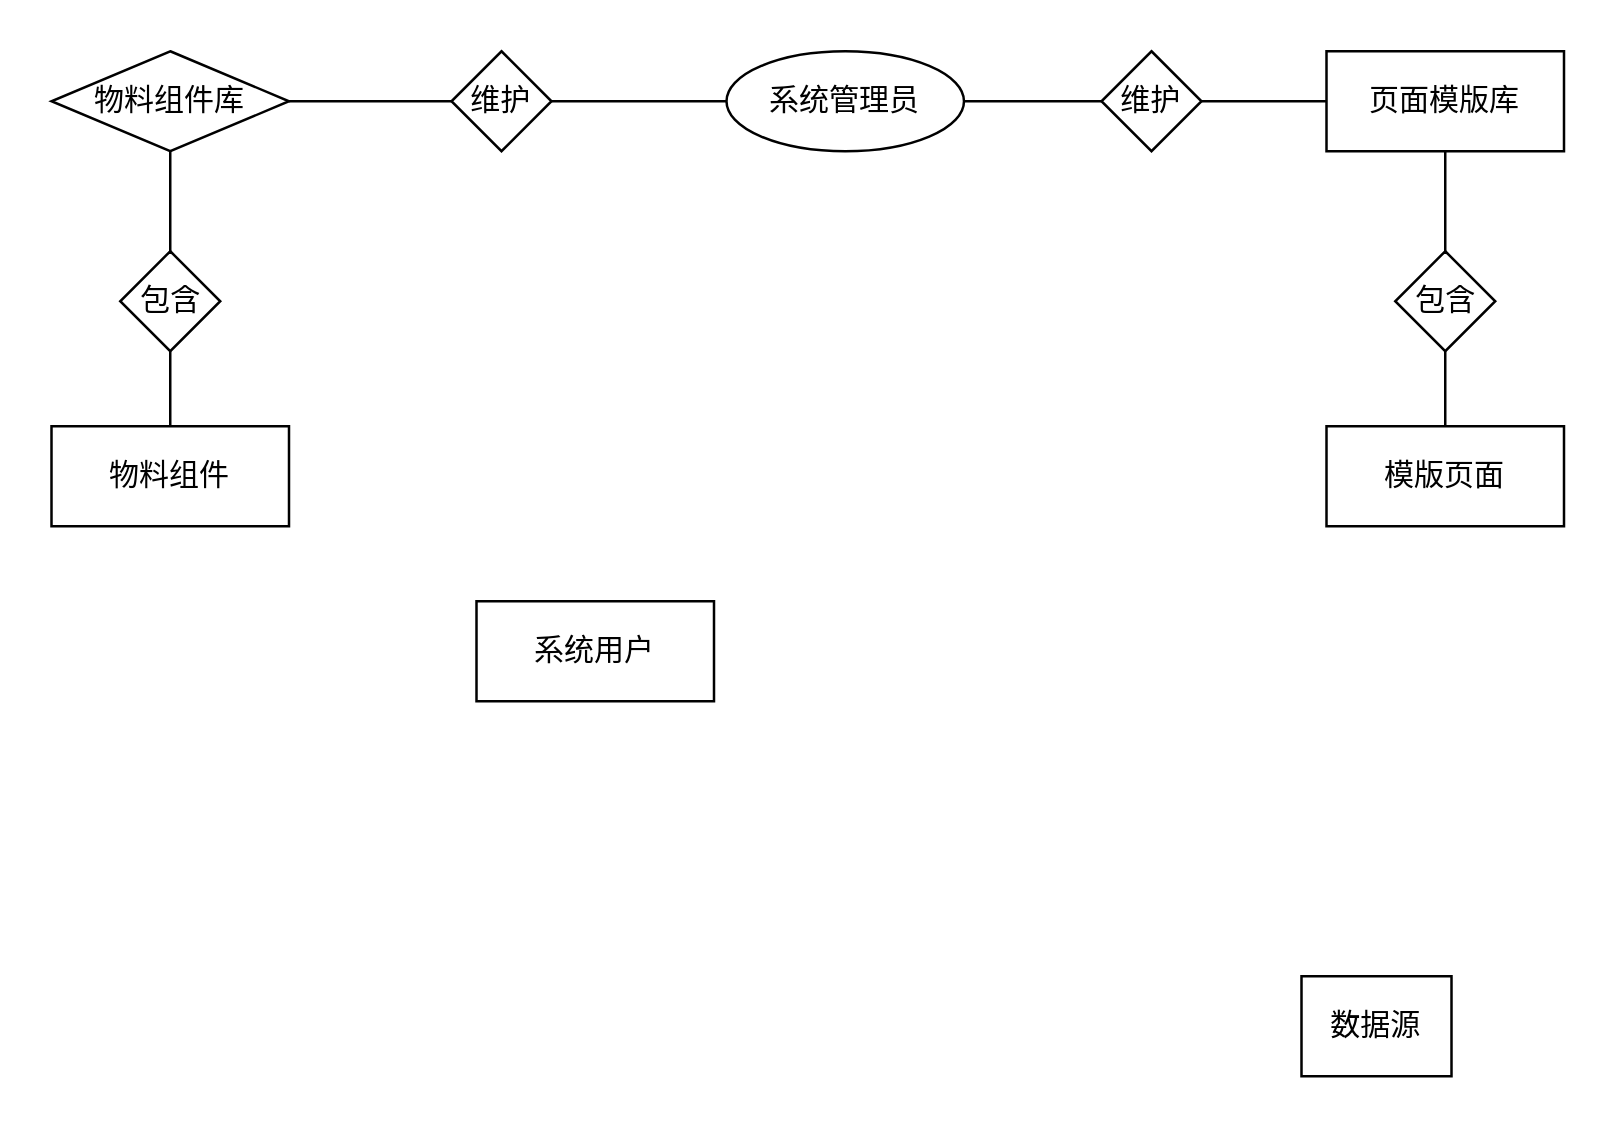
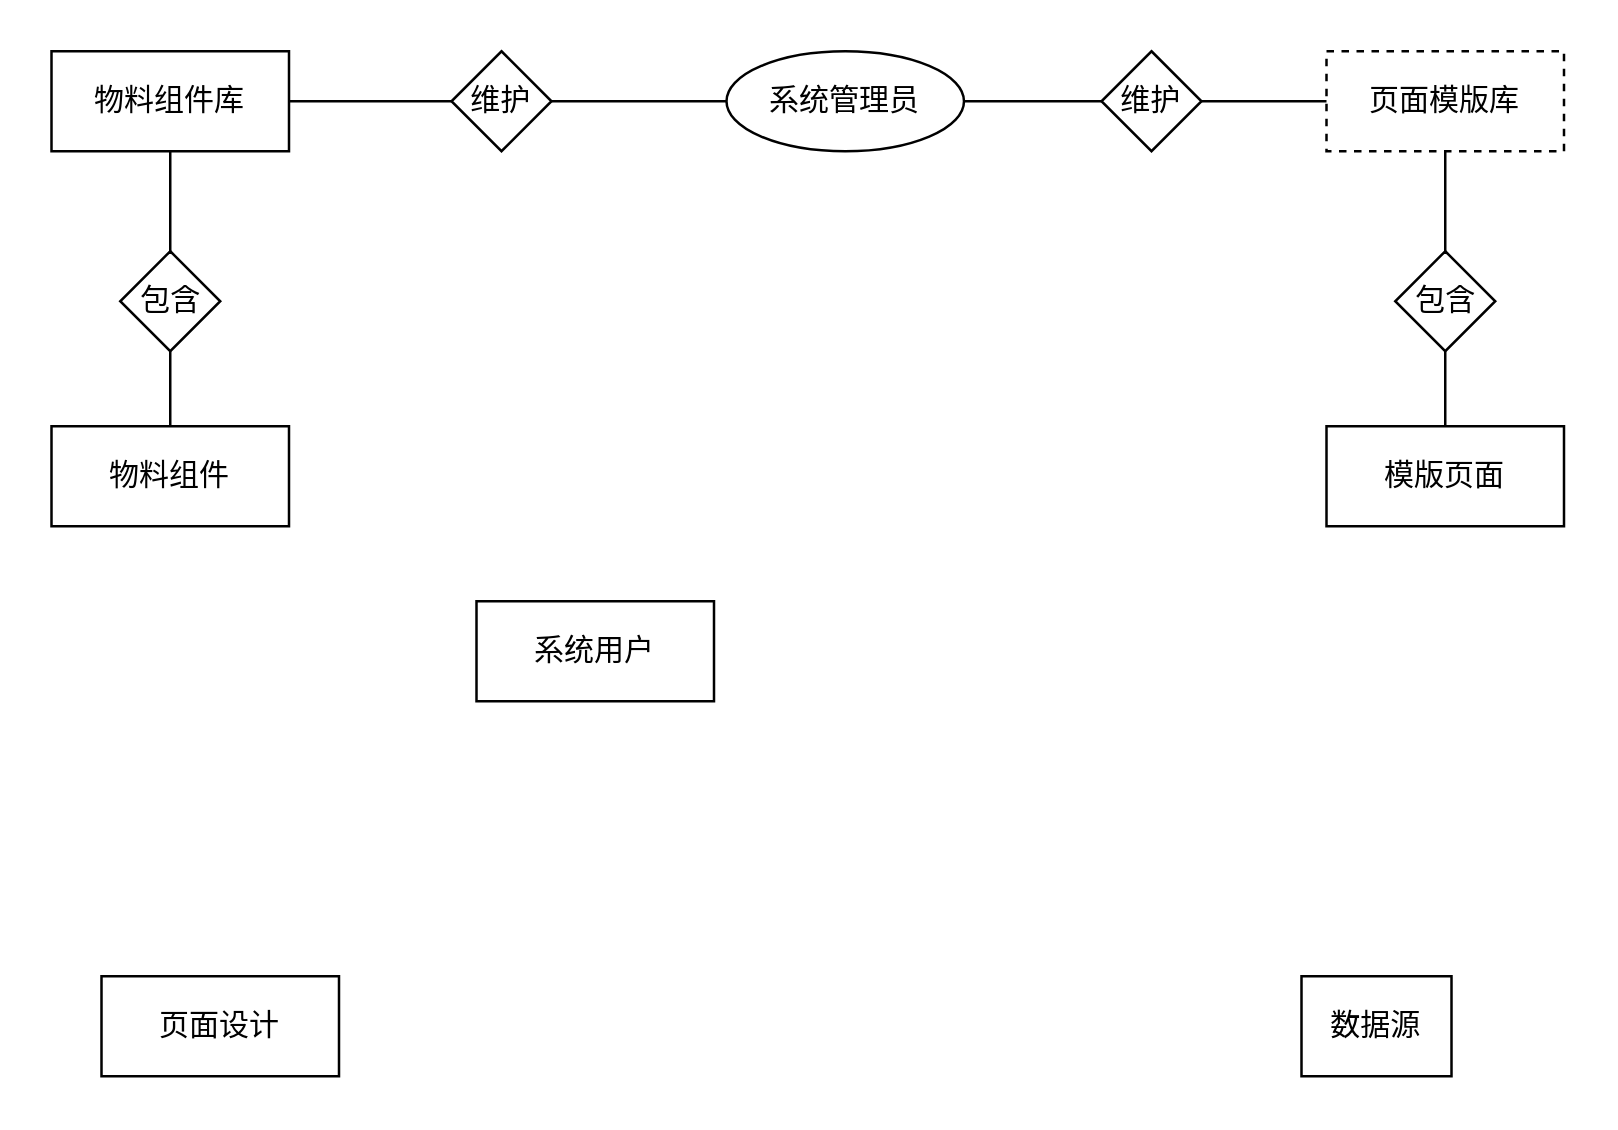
node "物料组件库": shape diamond -> rectangle
node "页面模版库": style solid -> dashed
node "页面设计": added
